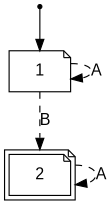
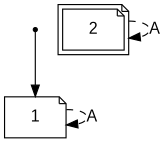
edge "1" -> "2": removed, label "B"
